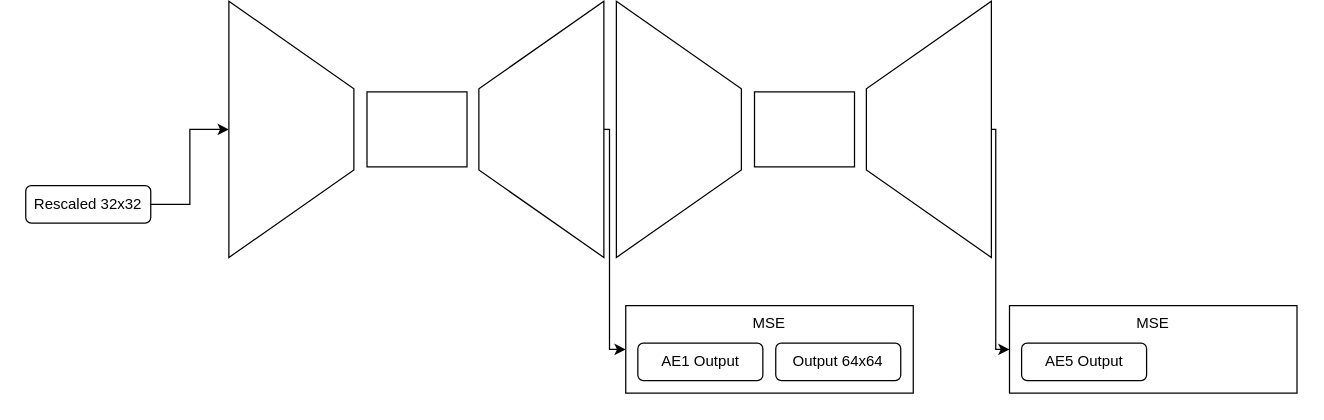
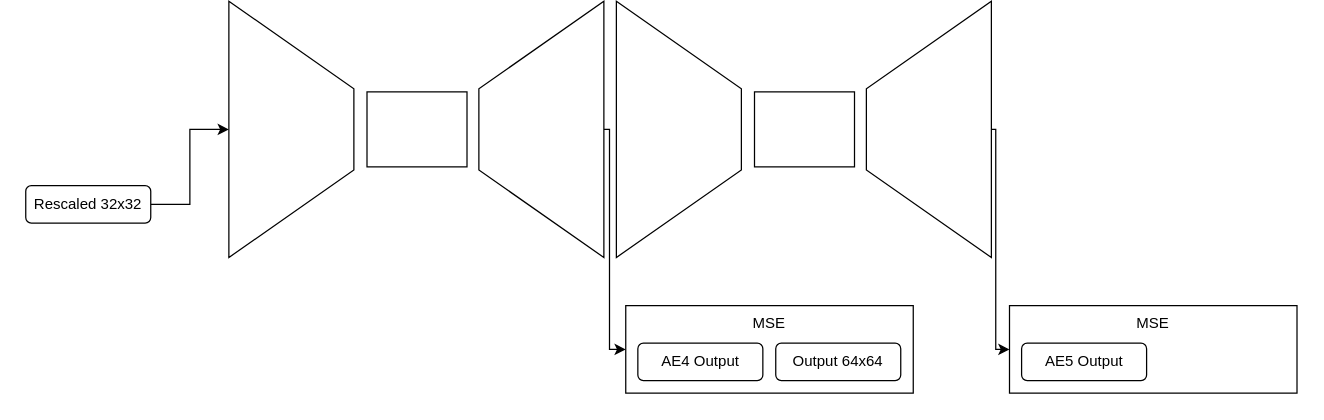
node "AE1 Output": label "AE1 Output" -> "AE4 Output"
